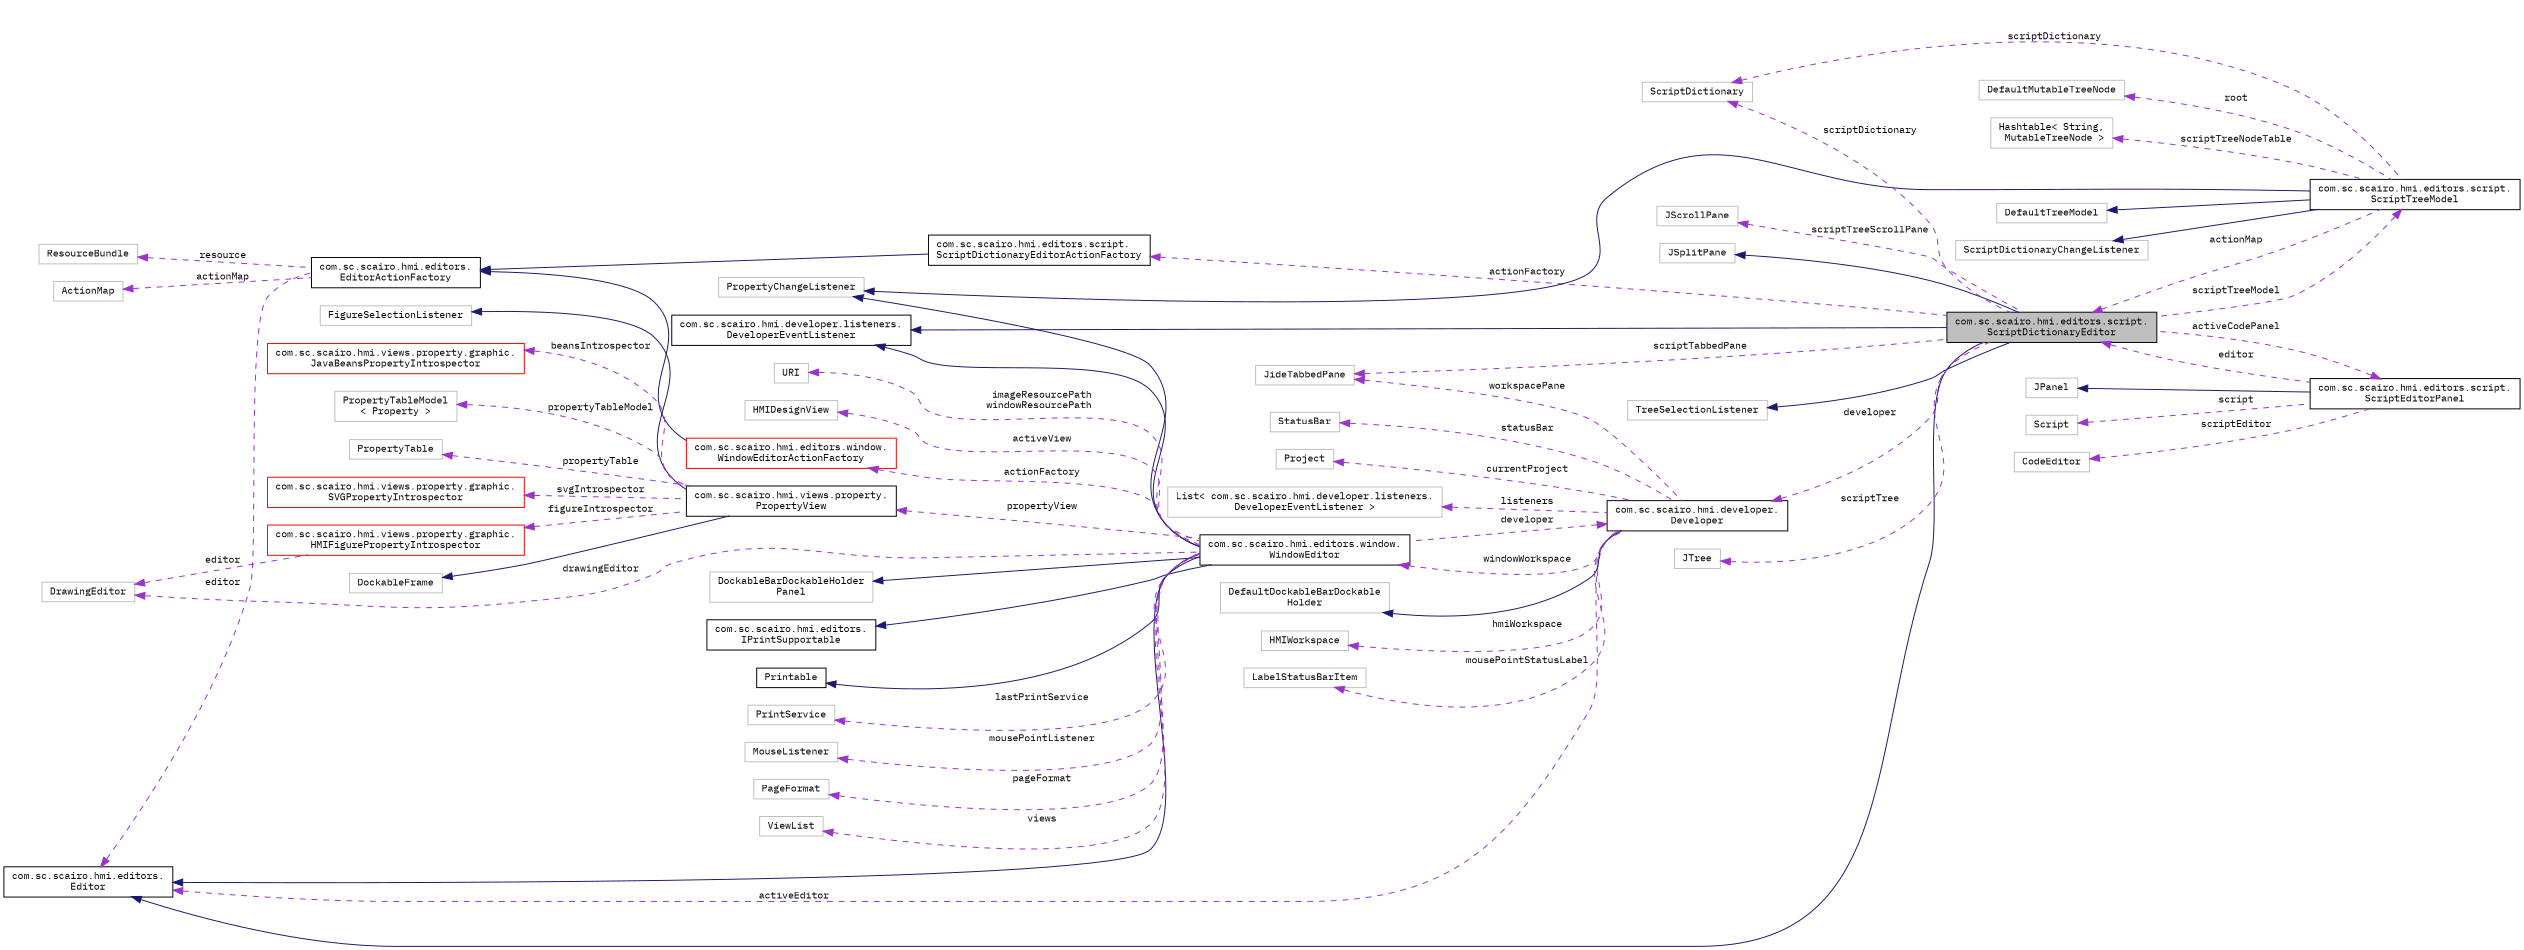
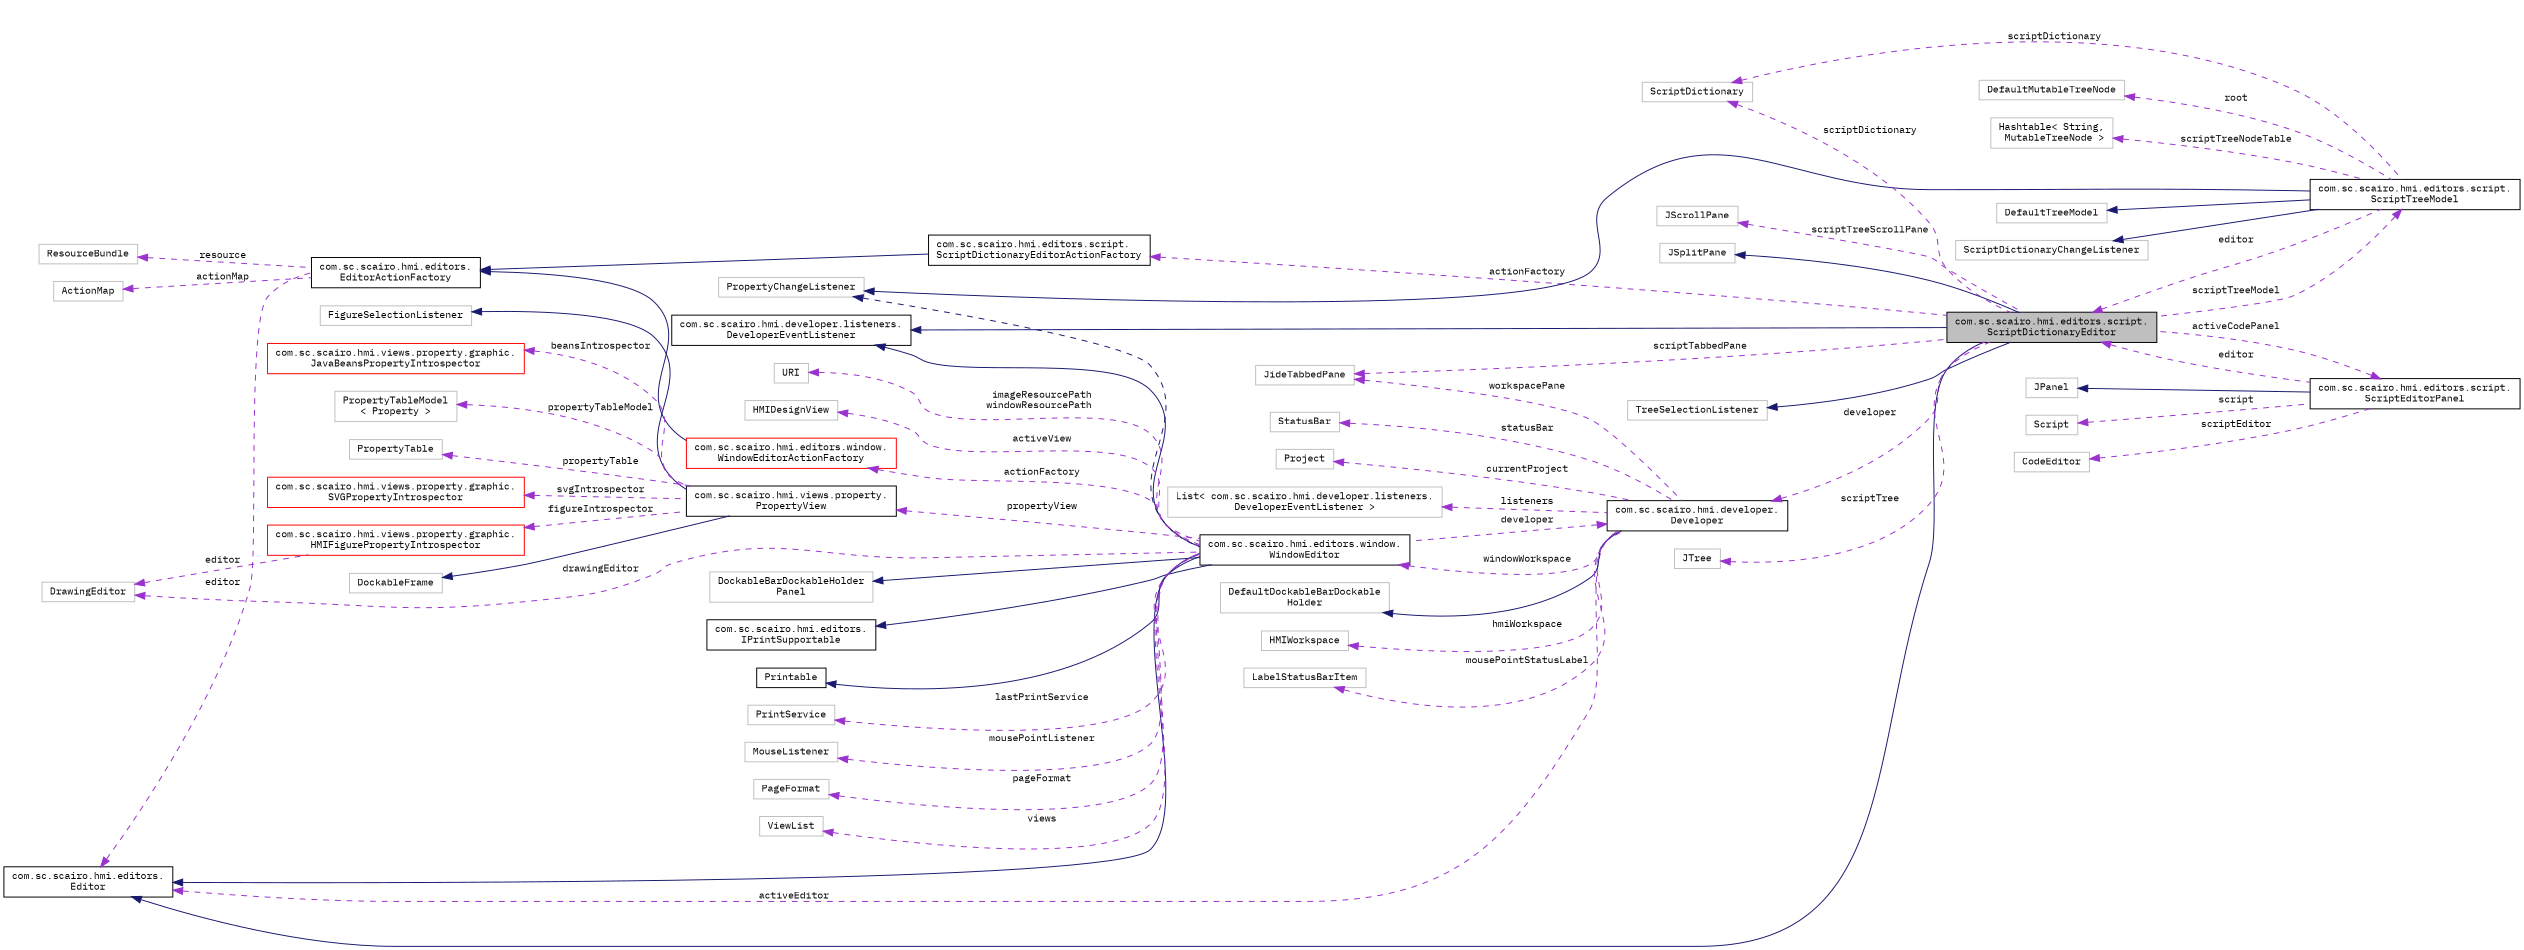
edge "com.sc.scairo.hmi.editors.script. ScriptTreeModel" -> "com.sc.scairo.hmi.editors.script. ScriptDictionaryEditor": label " actionMap" -> " editor"
edge "com.sc.scairo.hmi.editors.window. WindowEditor" -> "PropertyChangeListener": style solid -> dashed
